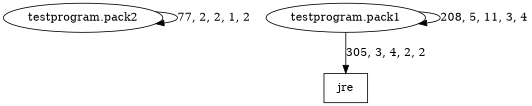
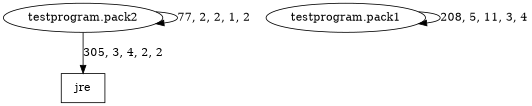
edge "testprogram.pack1" -> "jre": now "testprogram.pack2" -> "jre"
